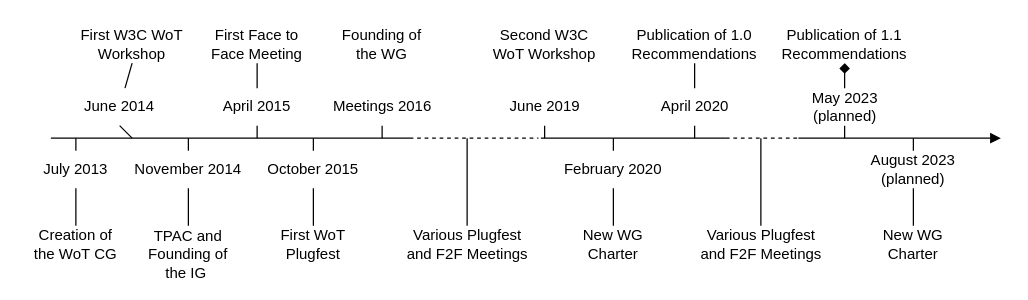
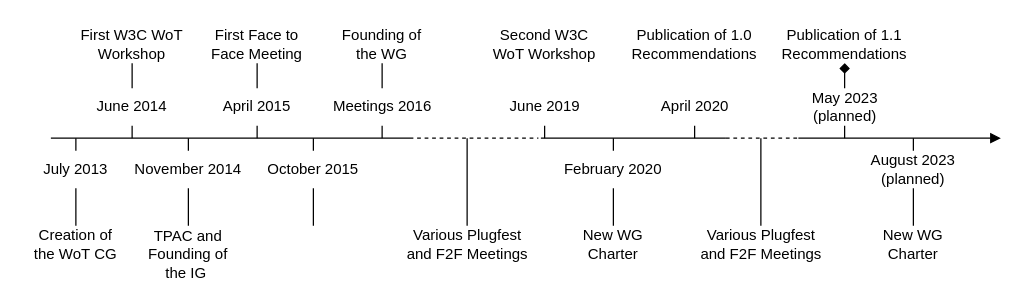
edge "Founding of the WG" -- "Meetings 2016": added
edge "Publication of 1.0 Recommendations" -- "April 2020": removed
node "June 2014": moved (119, 107) -> (132, 107)
node "First WoT Plugfest": removed
